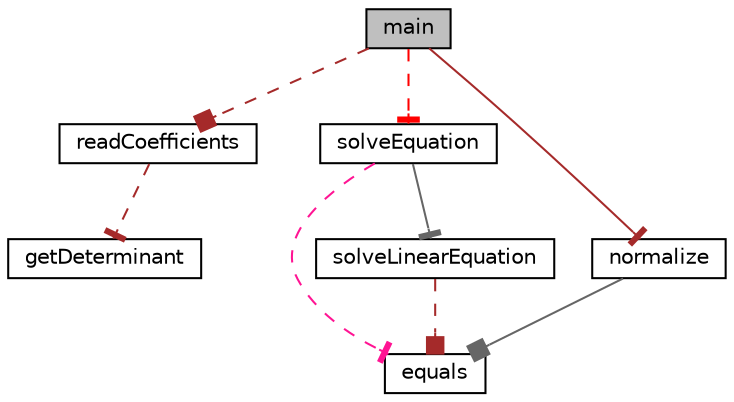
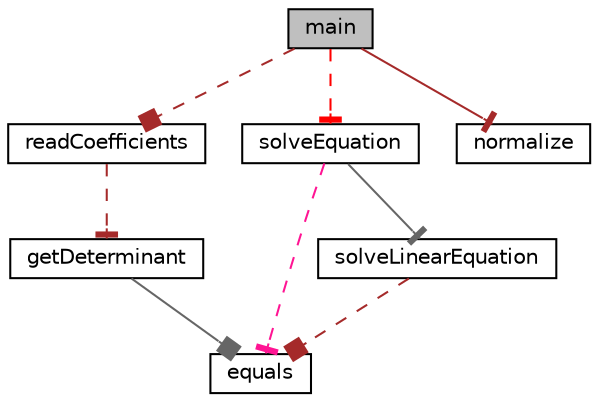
edge "normalize" -> "equals": now "getDeterminant" -> "equals"
